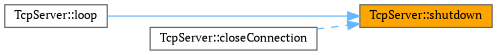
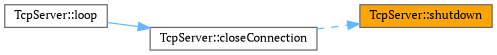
edge "TcpServer::loop" -> "TcpServer::shutdown": now "TcpServer::loop" -> "TcpServer::closeConnection"
